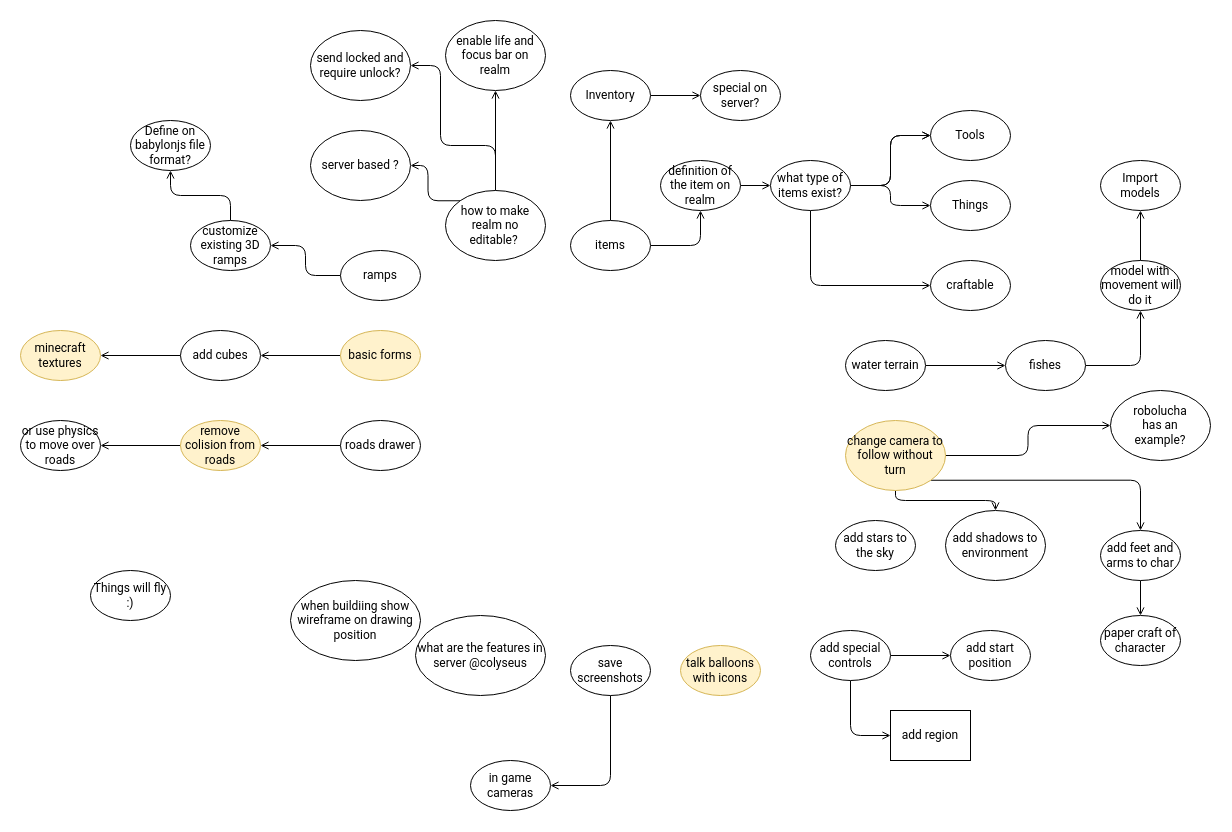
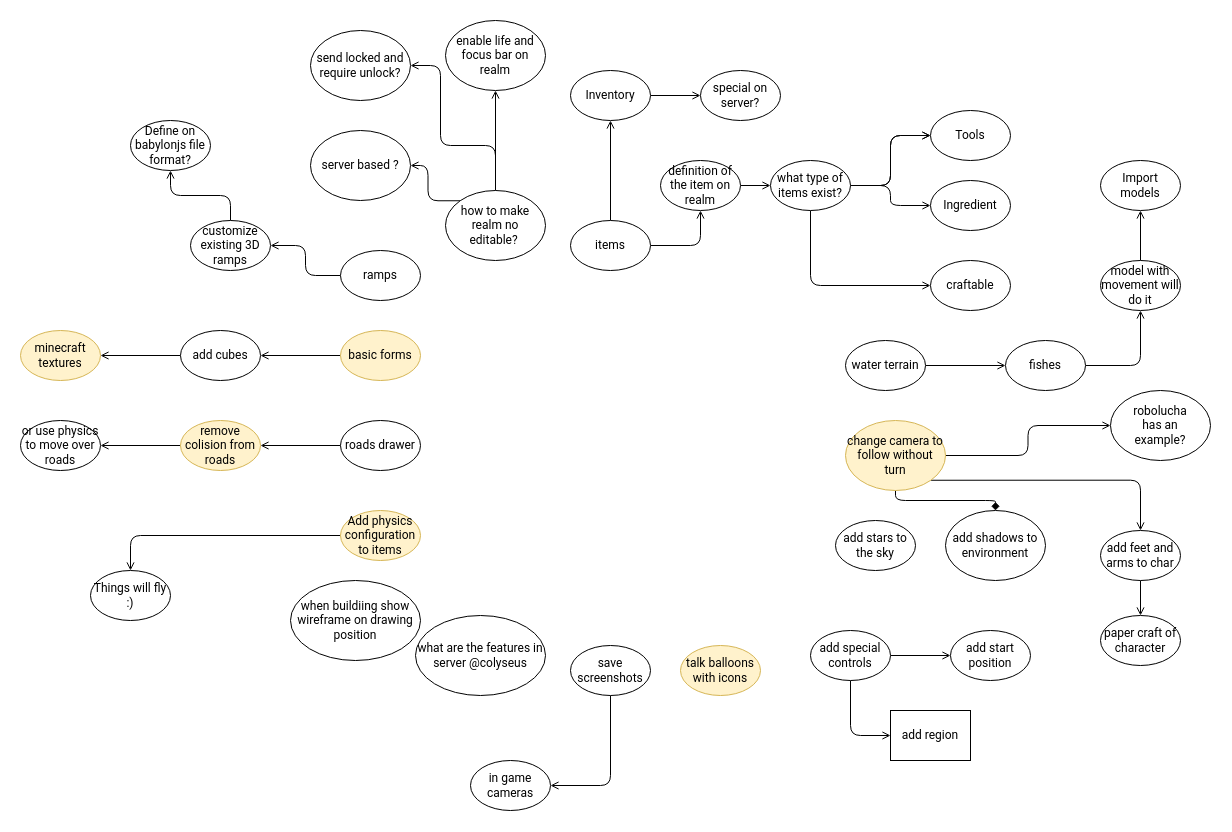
node "Things": label "Things" -> "Ingredient"
edge "change camera to follow without turn" -> "add shadows to environment": arrowhead open -> diamond
edge "Add physics configuration to items" -> "Things will fly :)": added
node "Add physics configuration to items": added
